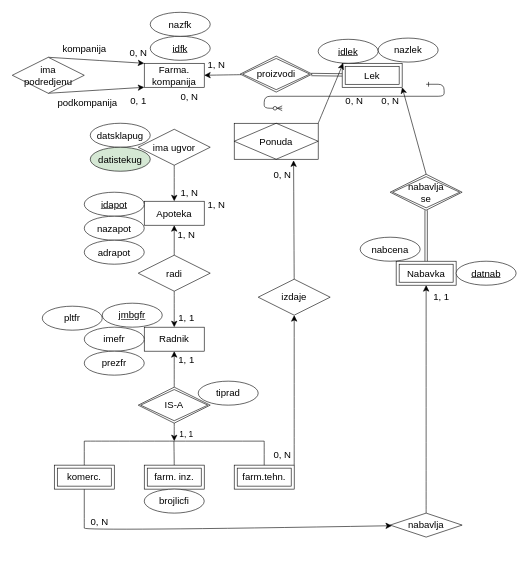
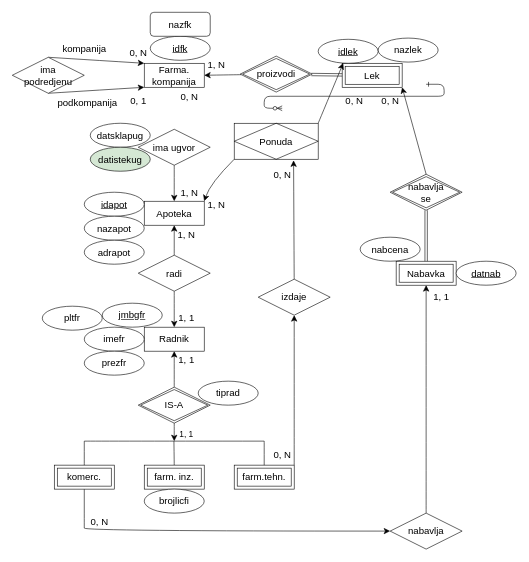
node "nazfk": shape ellipse -> rounded rectangle
edge "Ponuda" -> "Apoteka": added
node "nabavlja": size 72x24 -> 72x36
